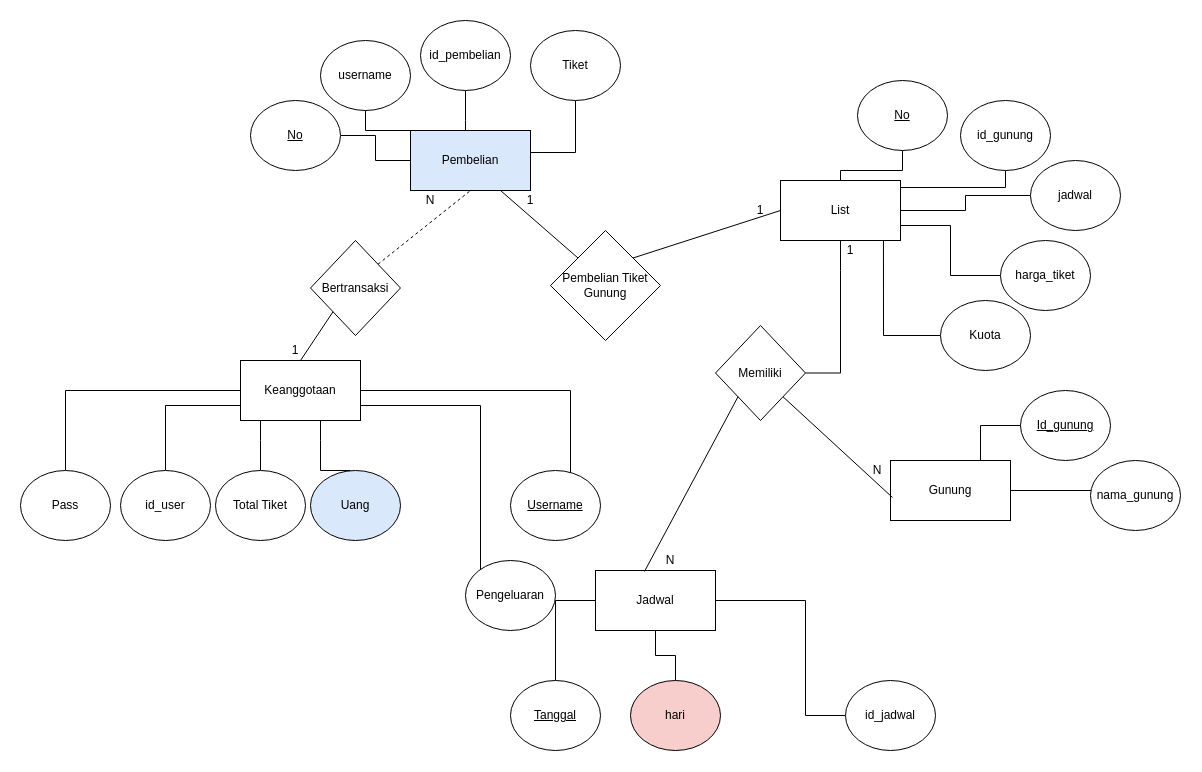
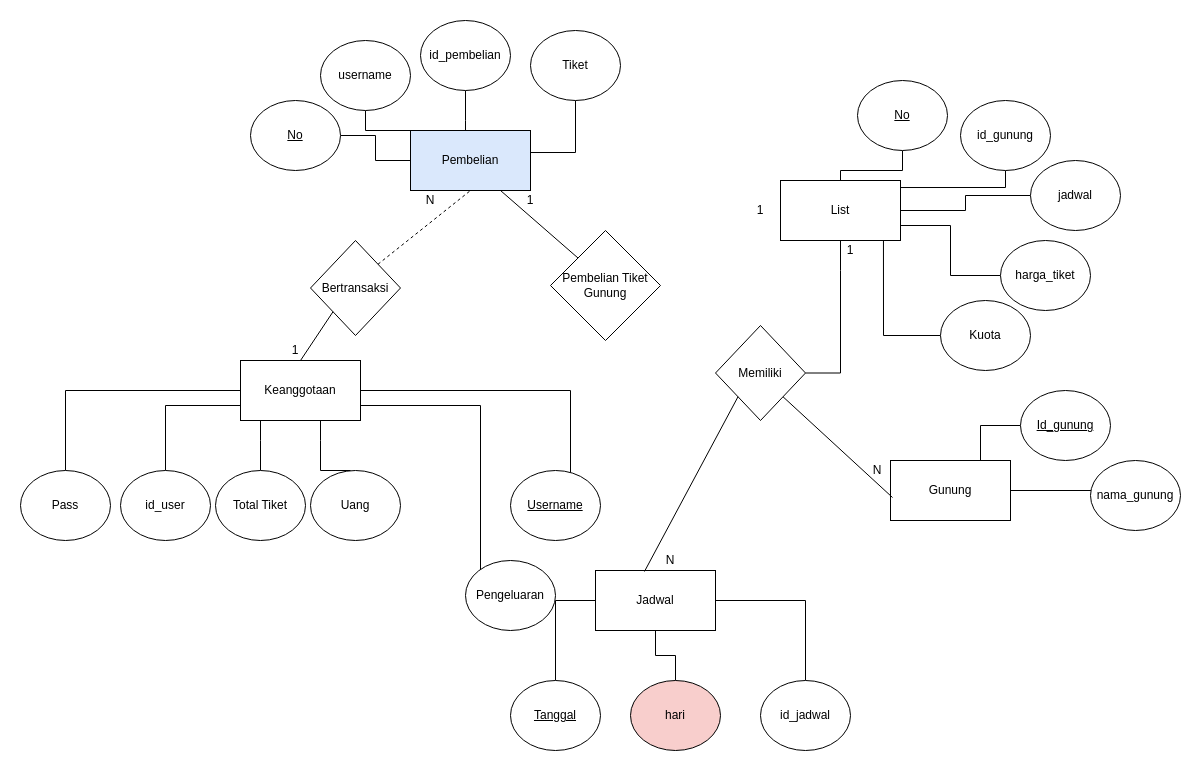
edge "List" -- "Pembelian Tiket Gunung": removed
node "Uang": fillcolor #dae8fc -> #ffffff
node "id_jadwal": moved (891, 716) -> (806, 716)
